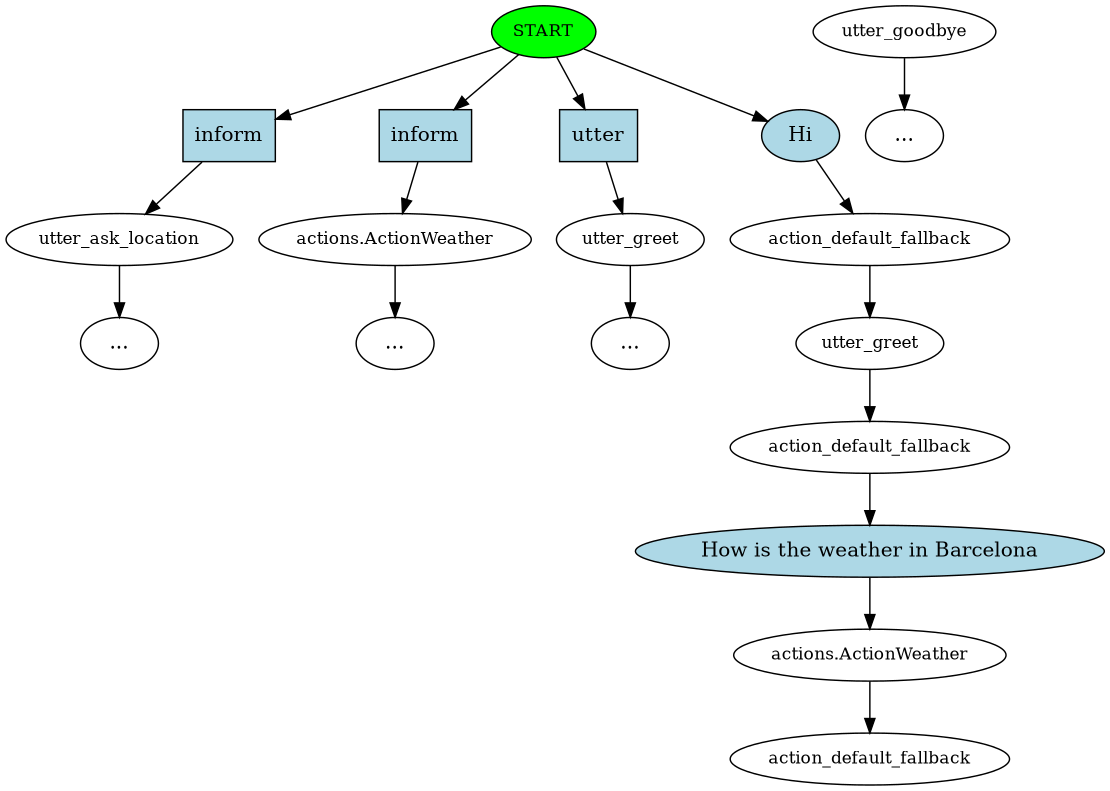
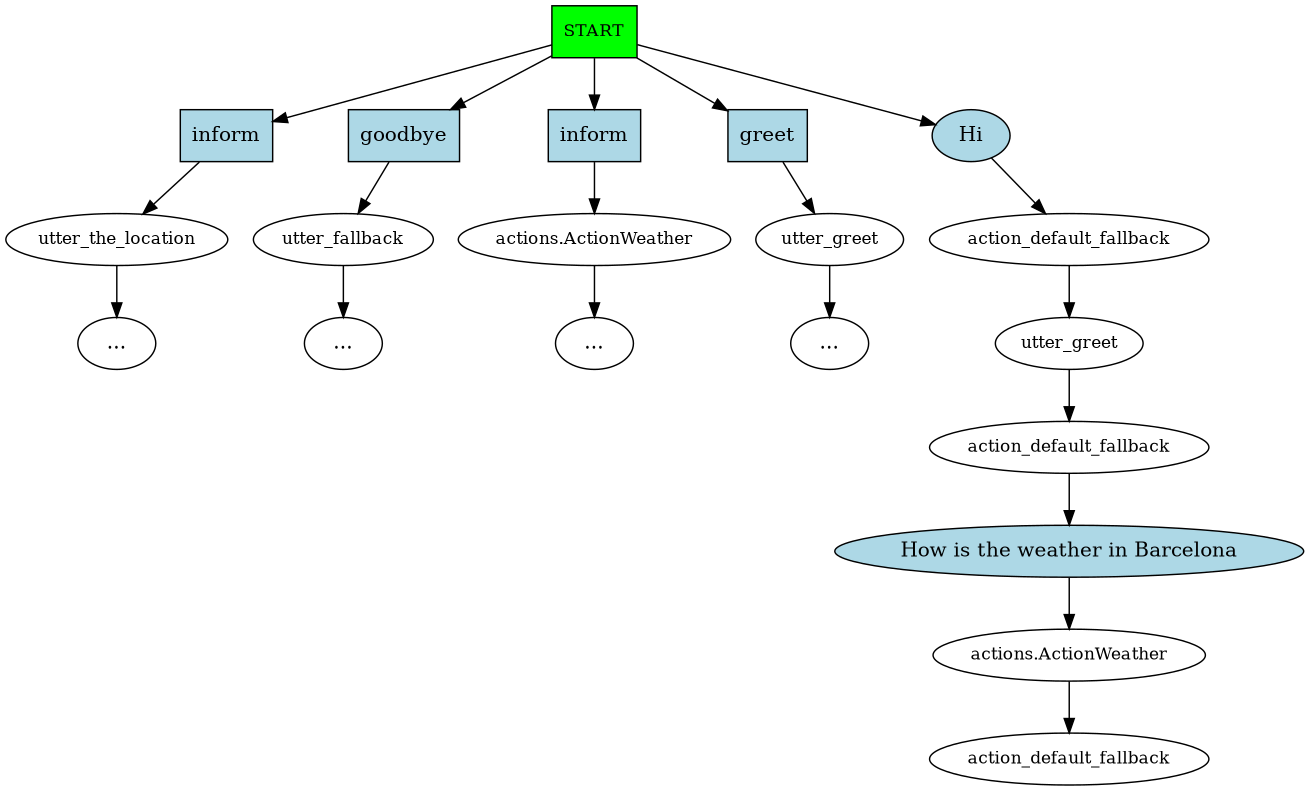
node "START": shape ellipse -> box
node "utter_goodbye": label "utter_goodbye" -> "utter_fallback"
node "goodbye": added
node "utter": label "utter" -> "greet"
node "utter_ask_location": label "utter_ask_location" -> "utter_the_location"
